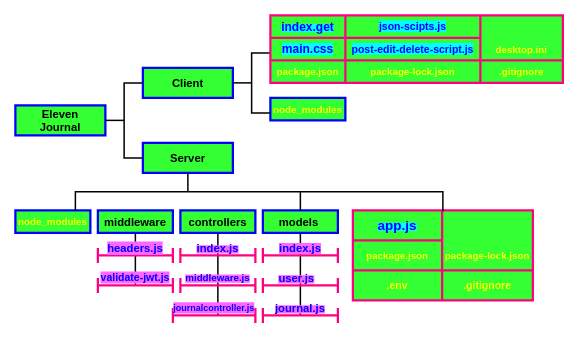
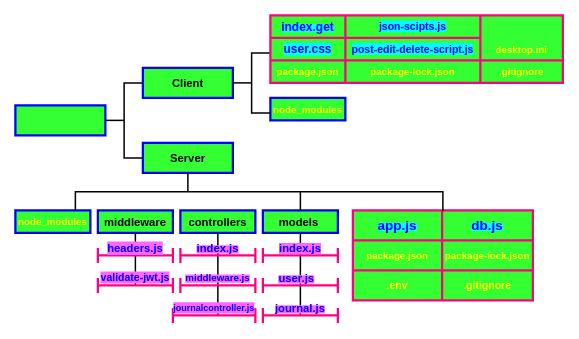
node "main.css": label "main.css" -> "user.css"
node "Eleven Journal": removed
node "db.js": added
